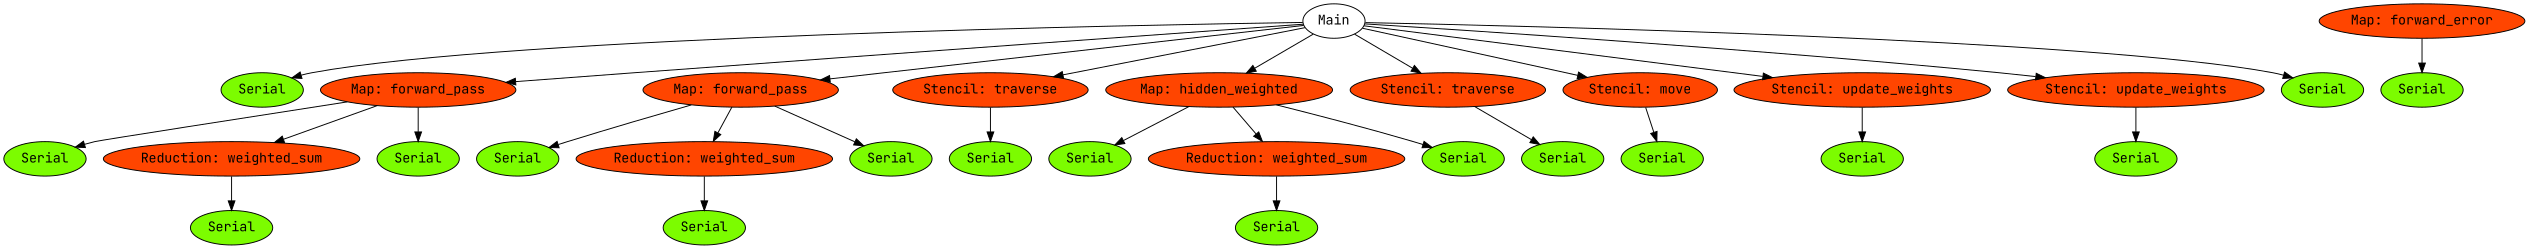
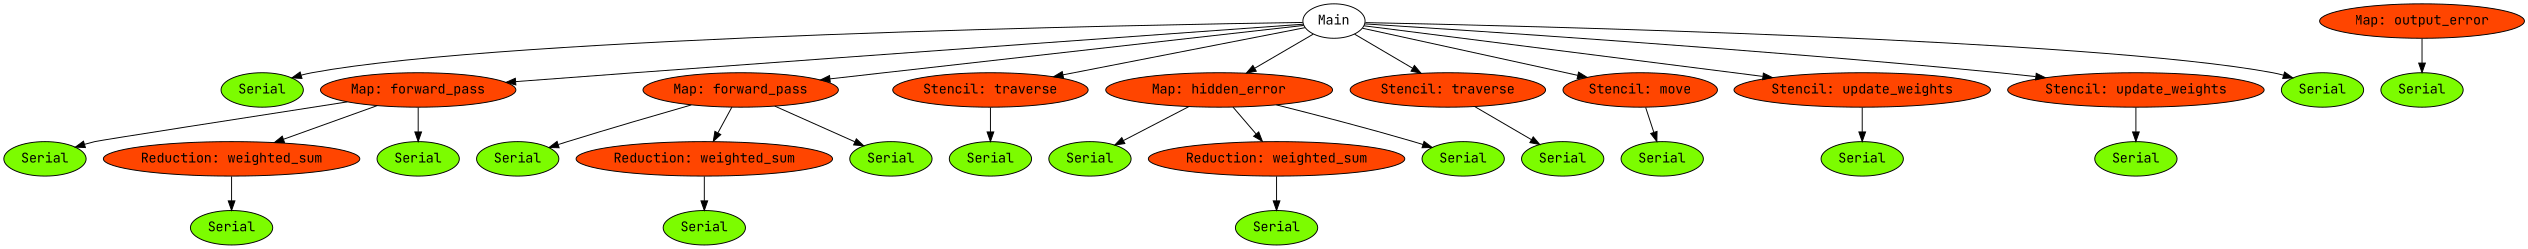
node "Map: forward_error": label "Map: forward_error" -> "Map: output_error"
node "Map: hidden_weighted": label "Map: hidden_weighted" -> "Map: hidden_error"
